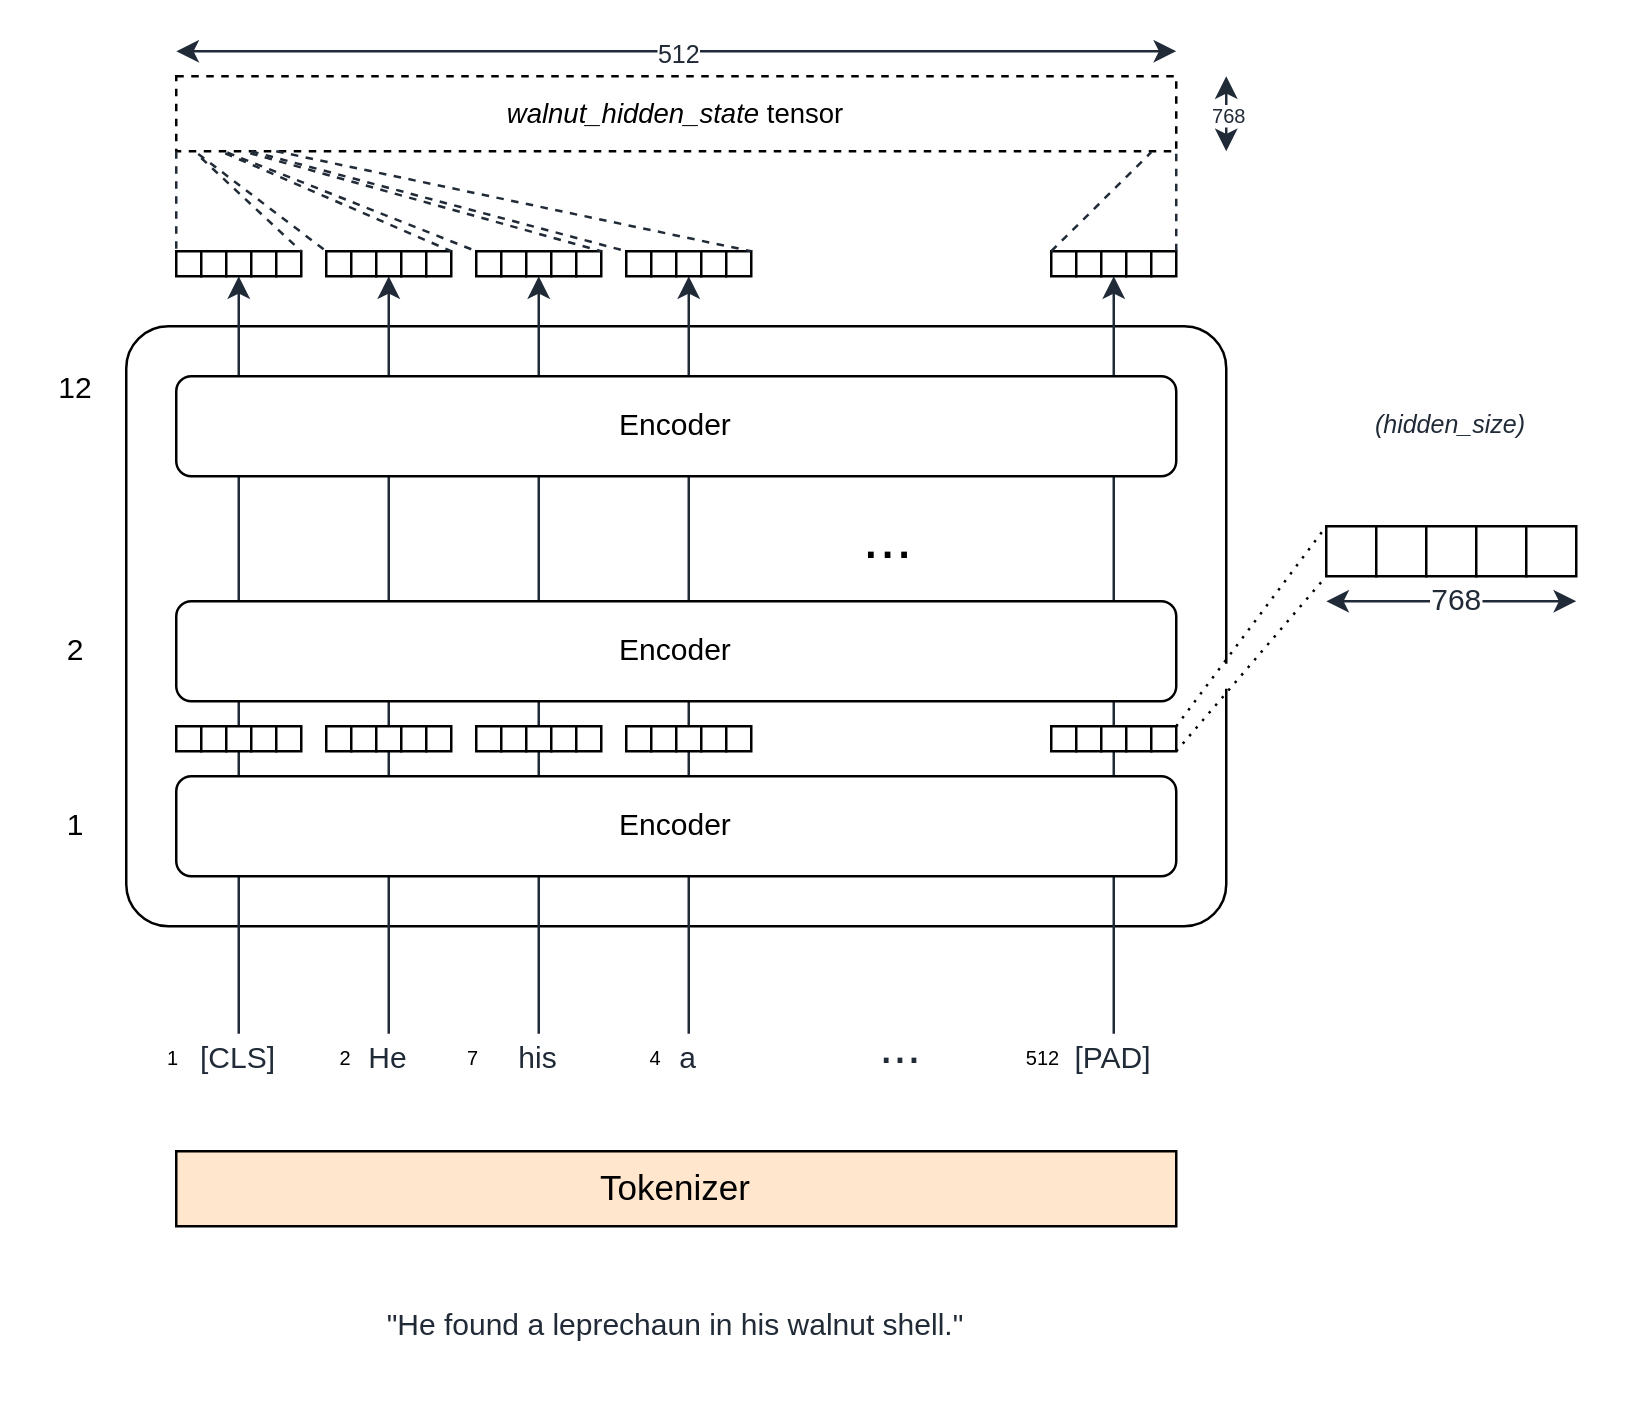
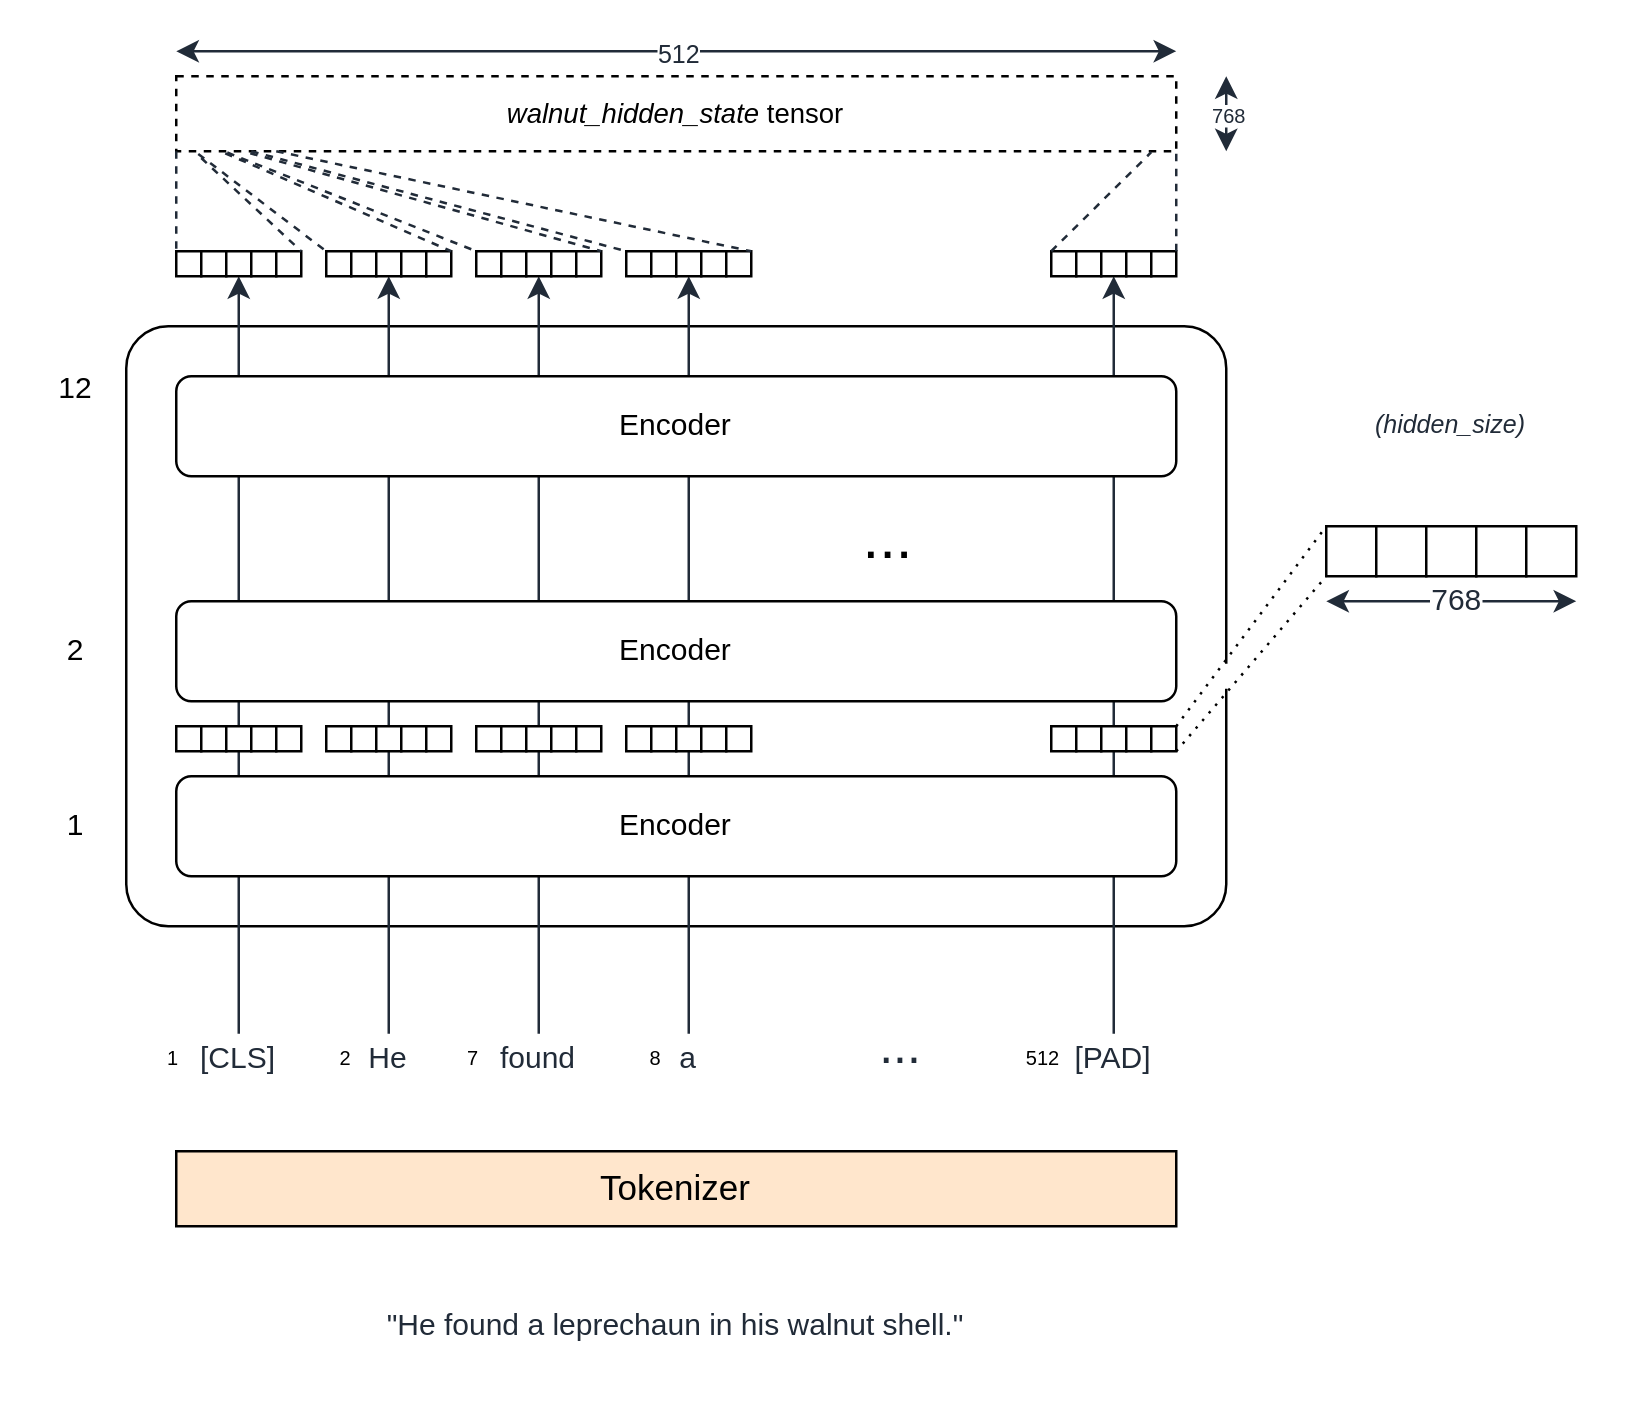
node "his": label "his" -> "found"
node "4": label "4" -> "8"
